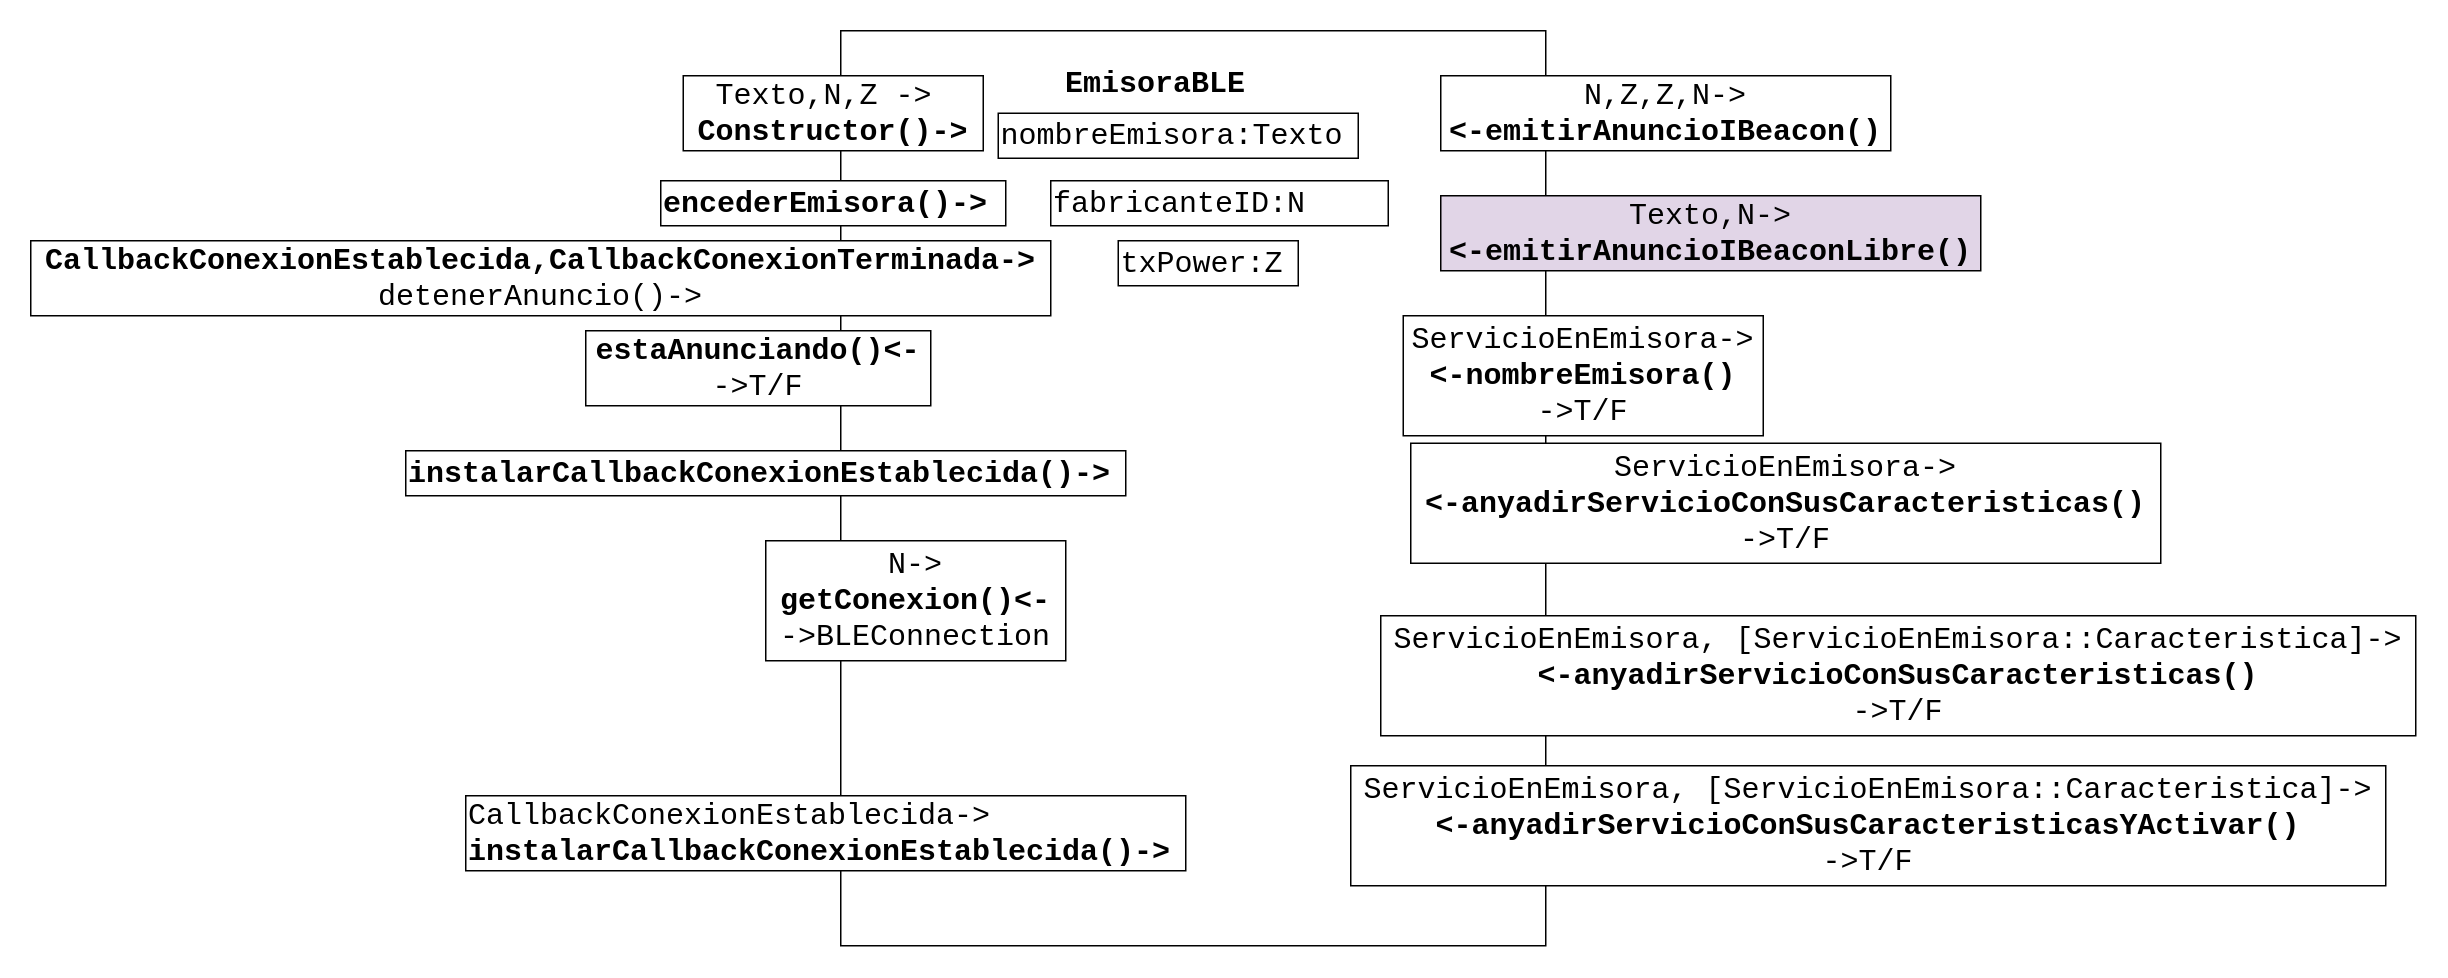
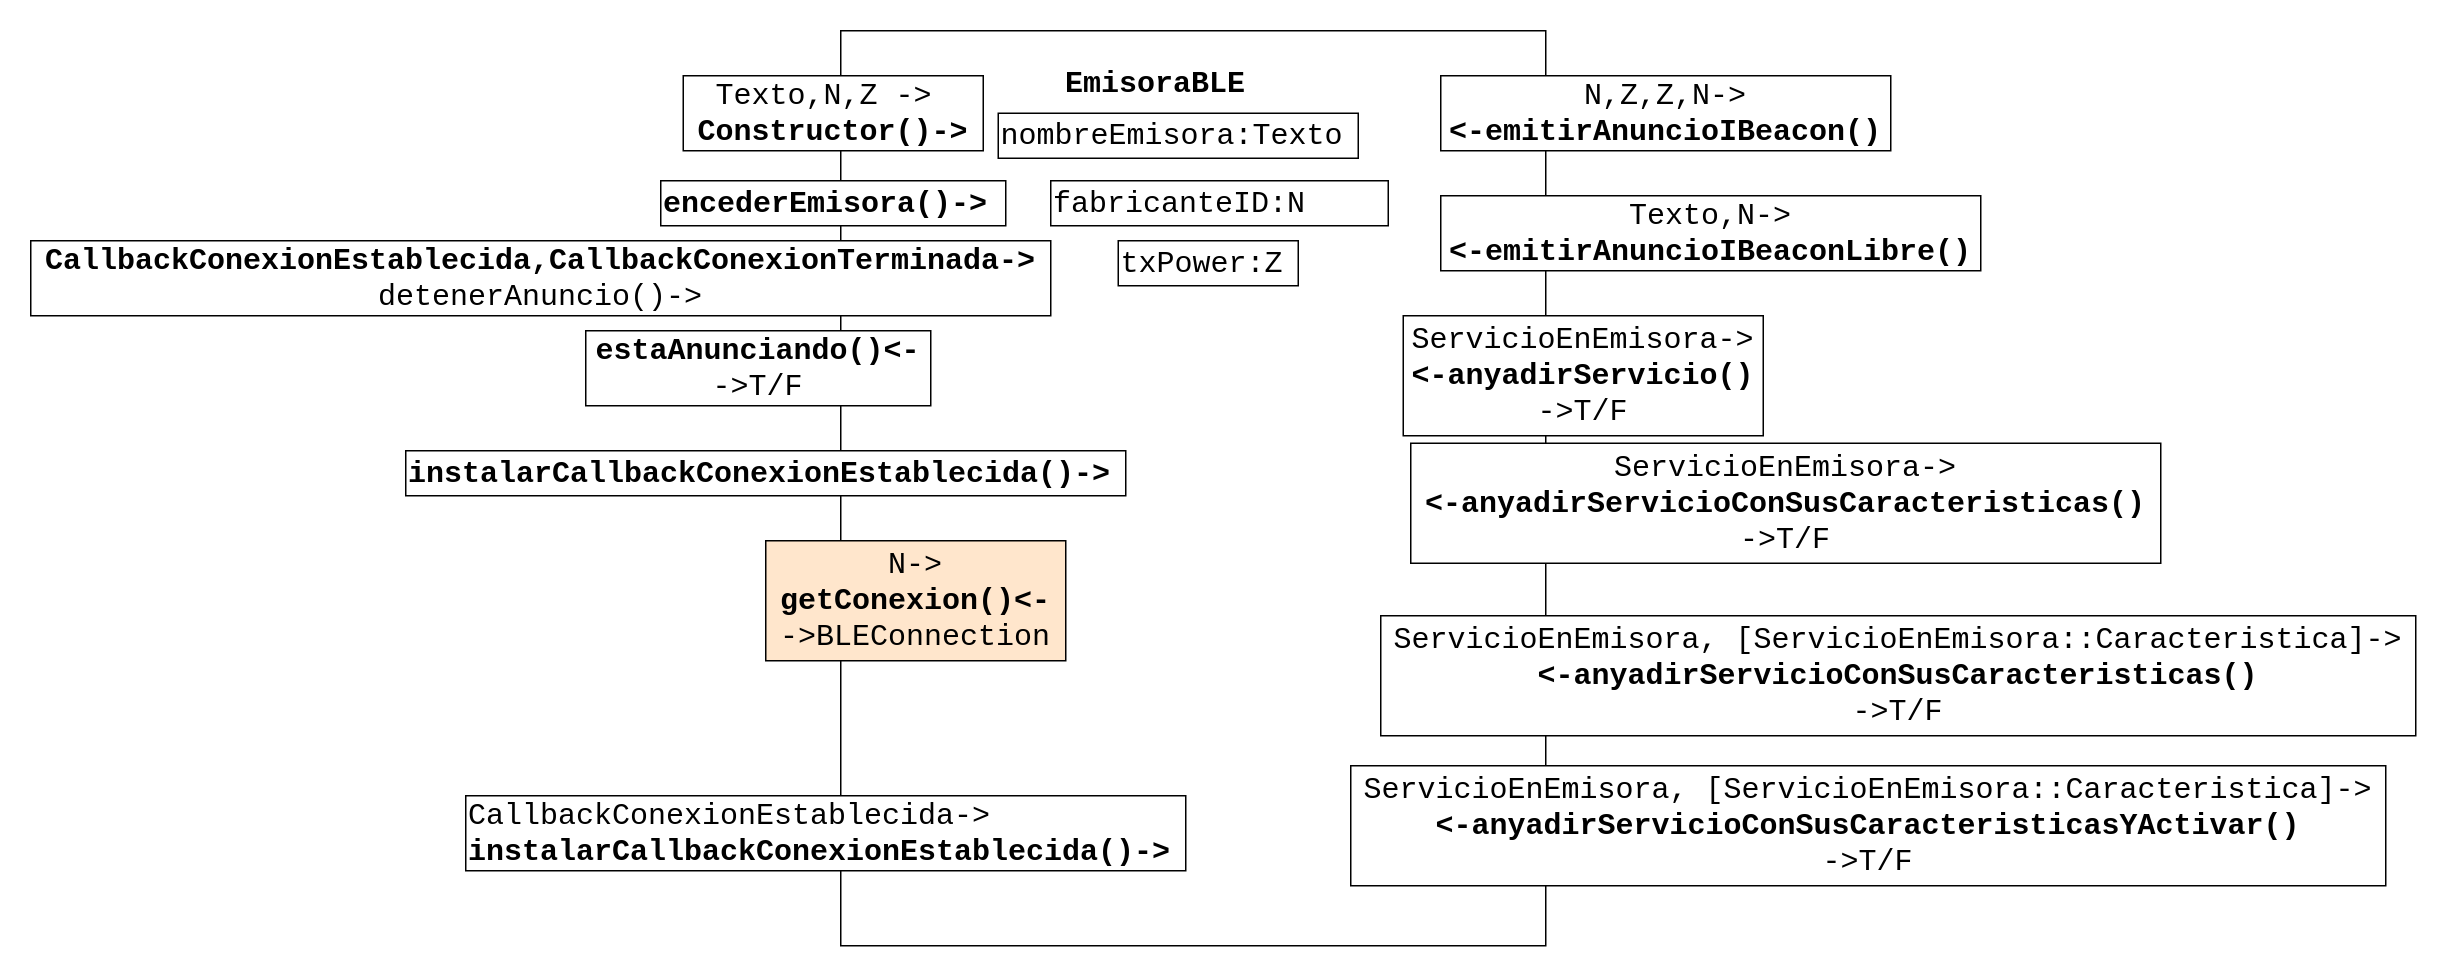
node "Texto,N-> <-emitirAnuncioIBeaconLibre()": fillcolor #e1d5e7 -> #ffffff
node "ServicioEnEmisora-> <-nombreEmisora() ->T/F": label "ServicioEnEmisora-> <-nombreEmisora() ->T/F" -> "ServicioEnEmisora-> <-anyadirServicio() ->T/F"
node "N-> getConexion()<- ->BLEConnection": fillcolor #ffffff -> #ffe6cc
